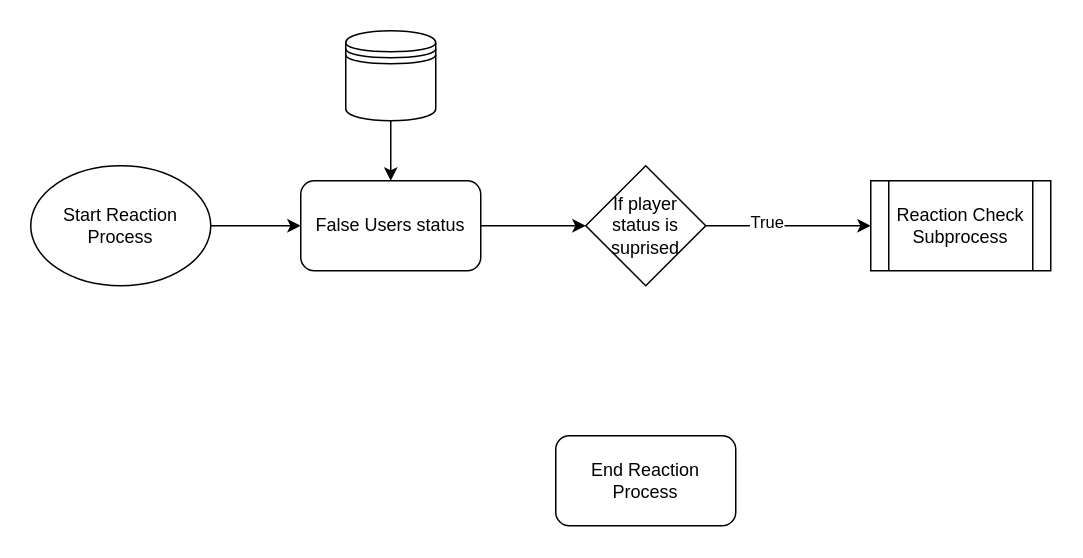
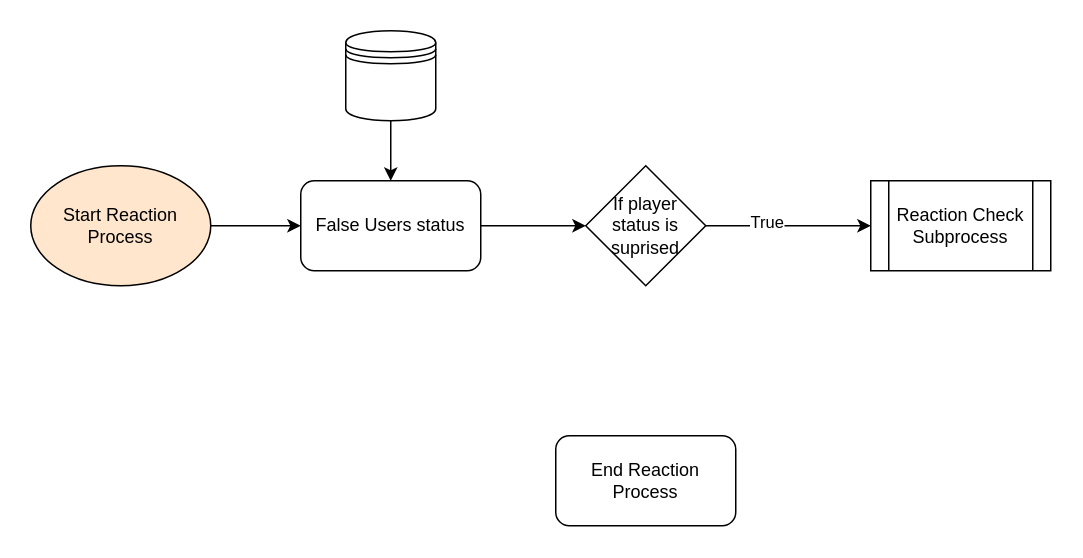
node "Start Reaction Process": fillcolor #ffffff -> #ffe6cc
